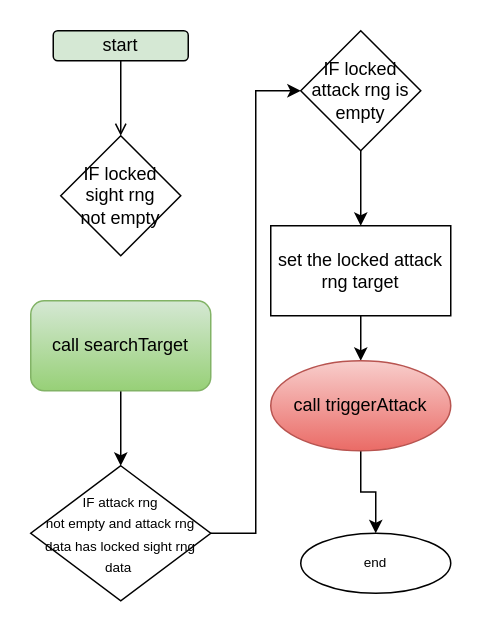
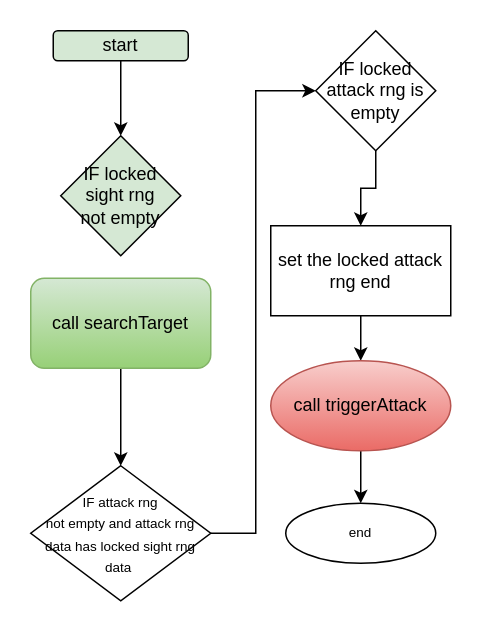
node "IF locked attack rng is empty": moved (361, 91) -> (376, 91)
edge "start" -> "IF locked sight rng not empty": arrowhead open -> classic
node "IF locked sight rng not empty": fillcolor #ffffff -> #d5e8d4
node "set the locked attack rng target": label "set the locked attack rng target" -> "set the locked attack rng end"
node "call searchTarget": moved (121, 346) -> (121, 323)
node "end": moved (376, 563) -> (361, 533)
